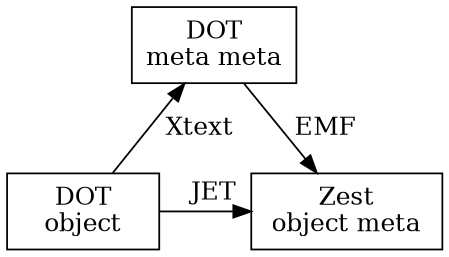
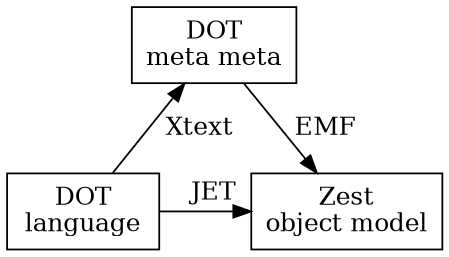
node "DOT object": label "DOT object" -> "DOT language"
node "Zest object meta": label "Zest object meta" -> "Zest object model"
